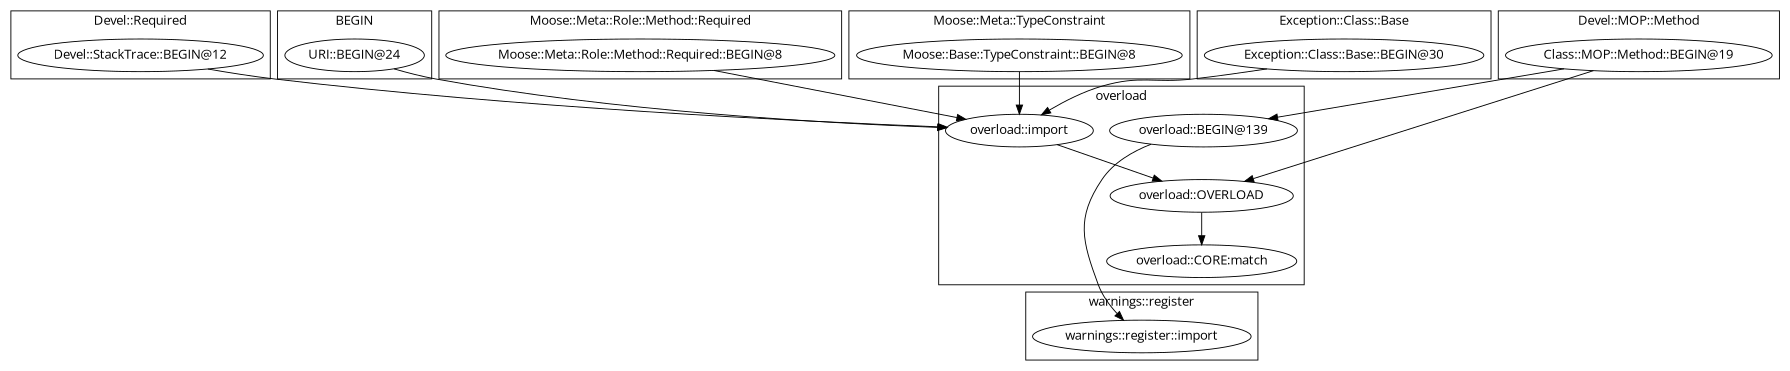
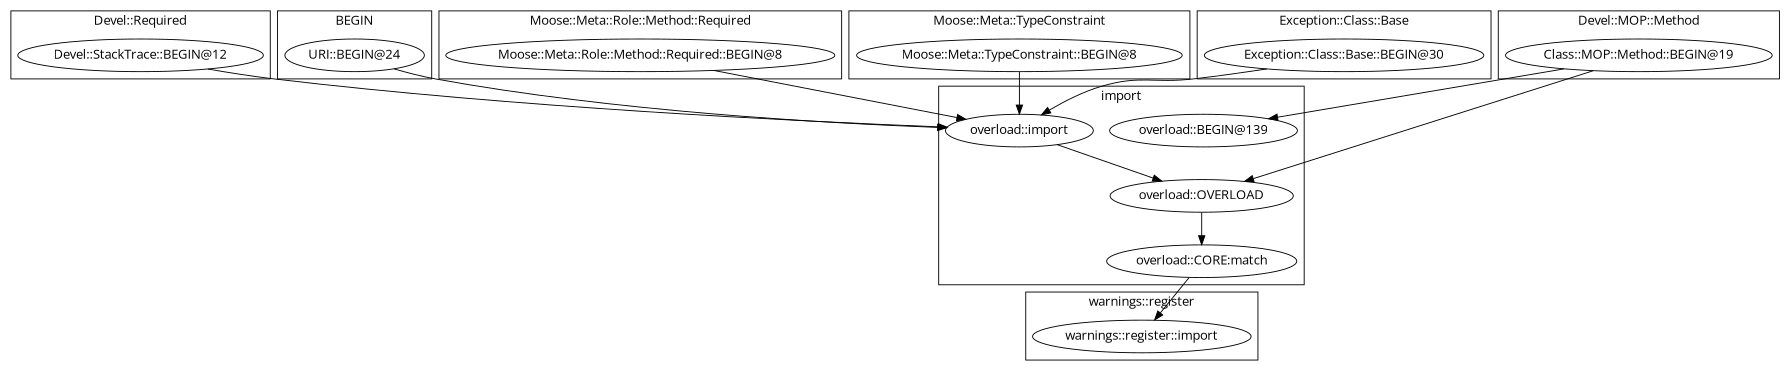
node "Moose::Base::TypeConstraint::BEGIN@8": label "Moose::Base::TypeConstraint::BEGIN@8" -> "Moose::Meta::TypeConstraint::BEGIN@8"
cluster "overload": label "overload" -> "import"
edge "overload::BEGIN@139" -> "warnings::register::import": now "overload::CORE:match" -> "warnings::register::import"
